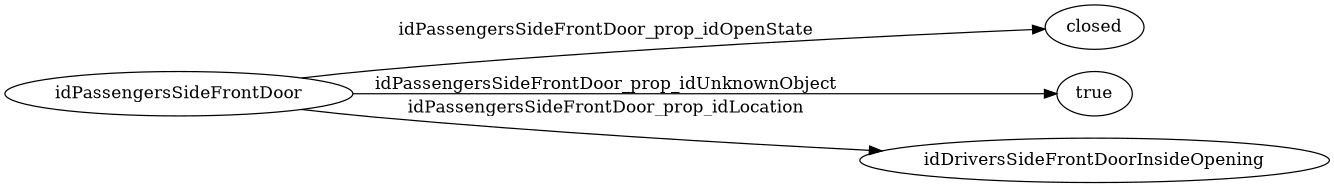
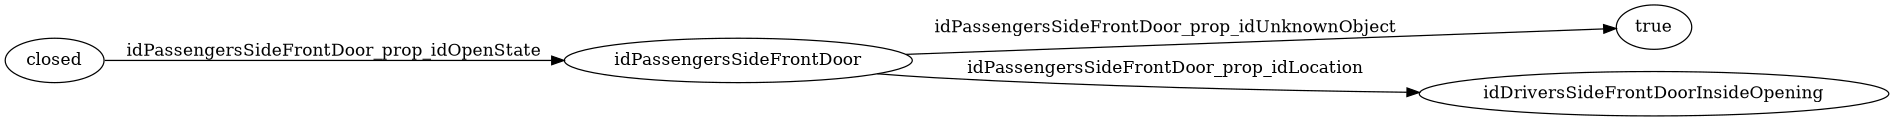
edge "idPassengersSideFrontDoor" -> "closed": reversed
